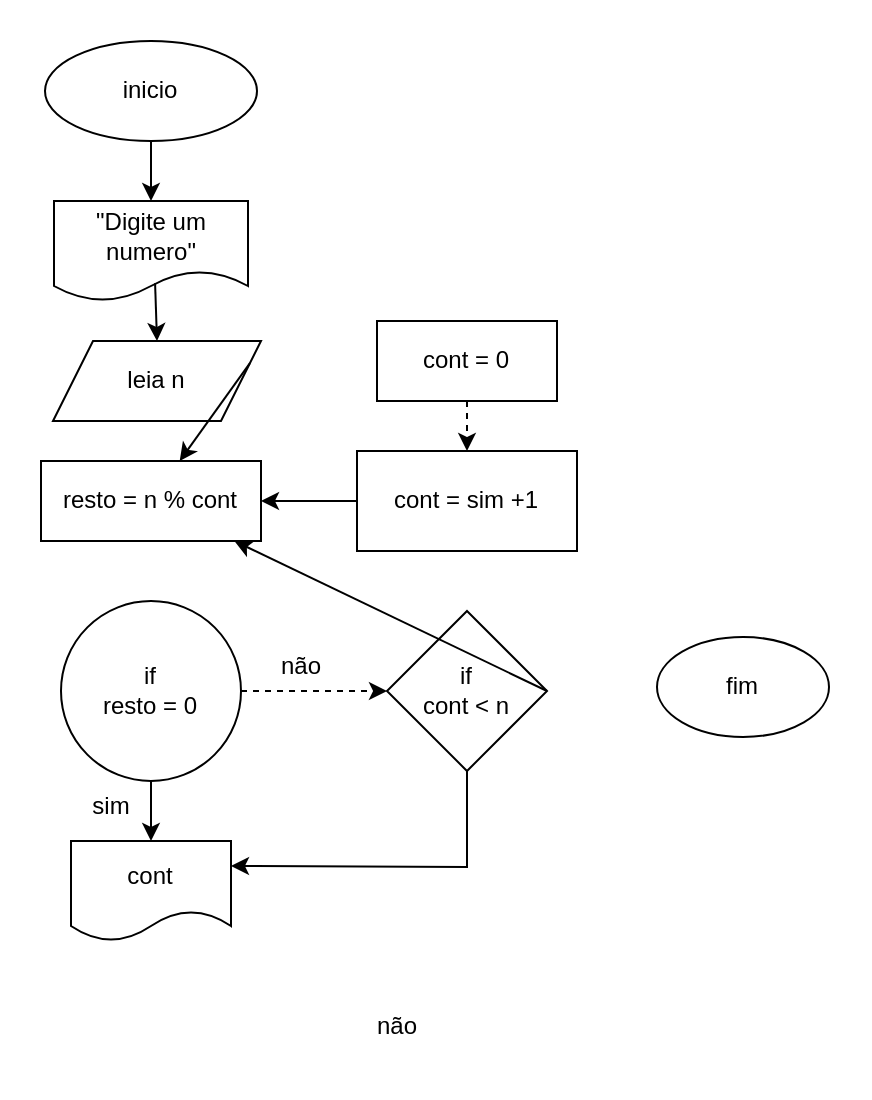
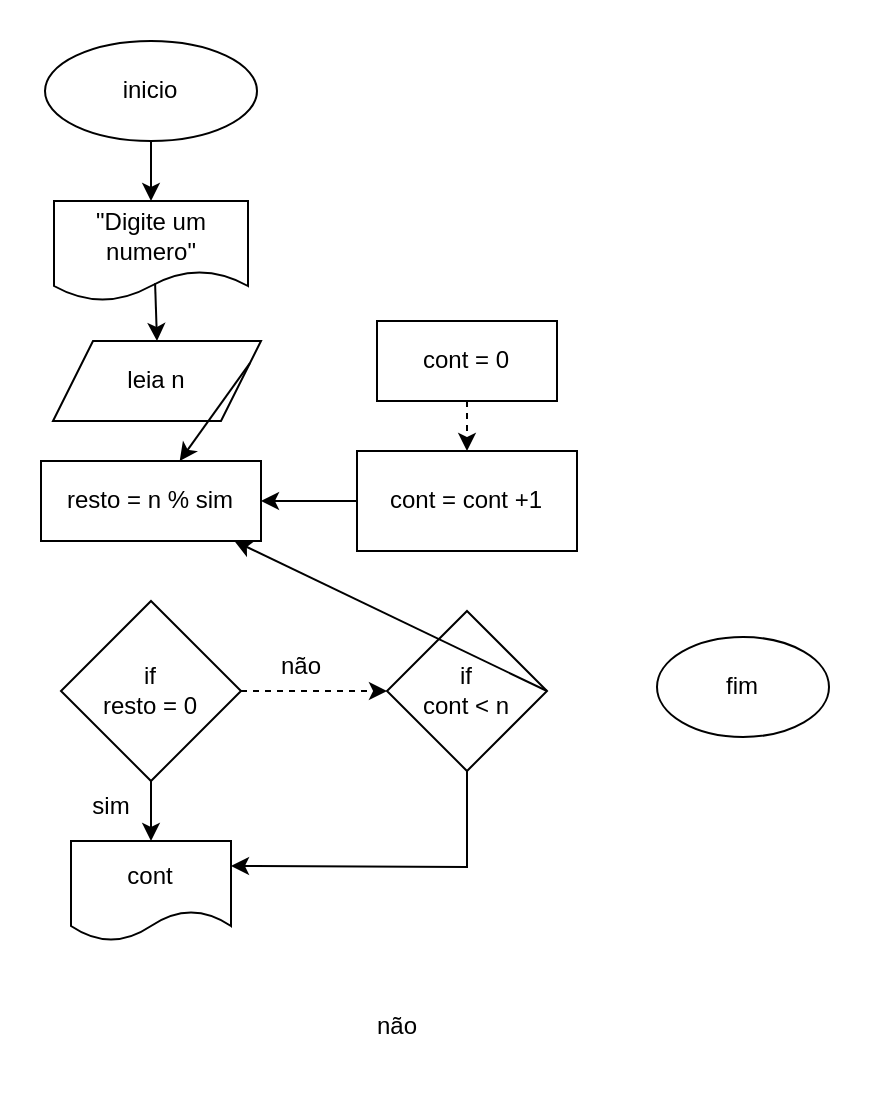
node "resto = n % cont": label "resto = n % cont" -> "resto = n % sim"
node "cont = sim +1": label "cont = sim +1" -> "cont = cont +1"
node "if resto = 0": shape ellipse -> diamond
